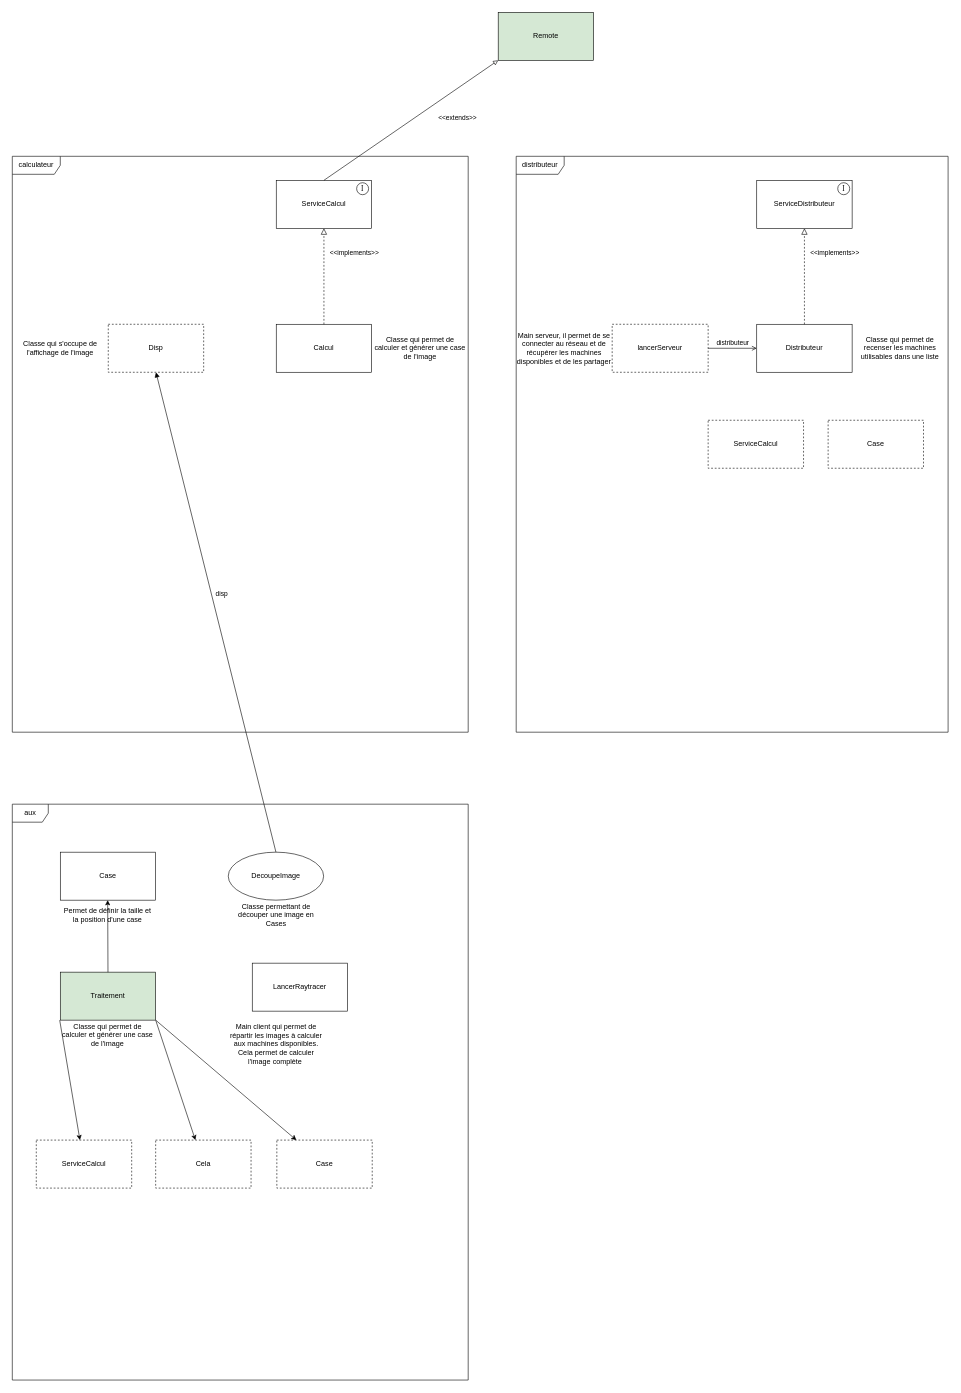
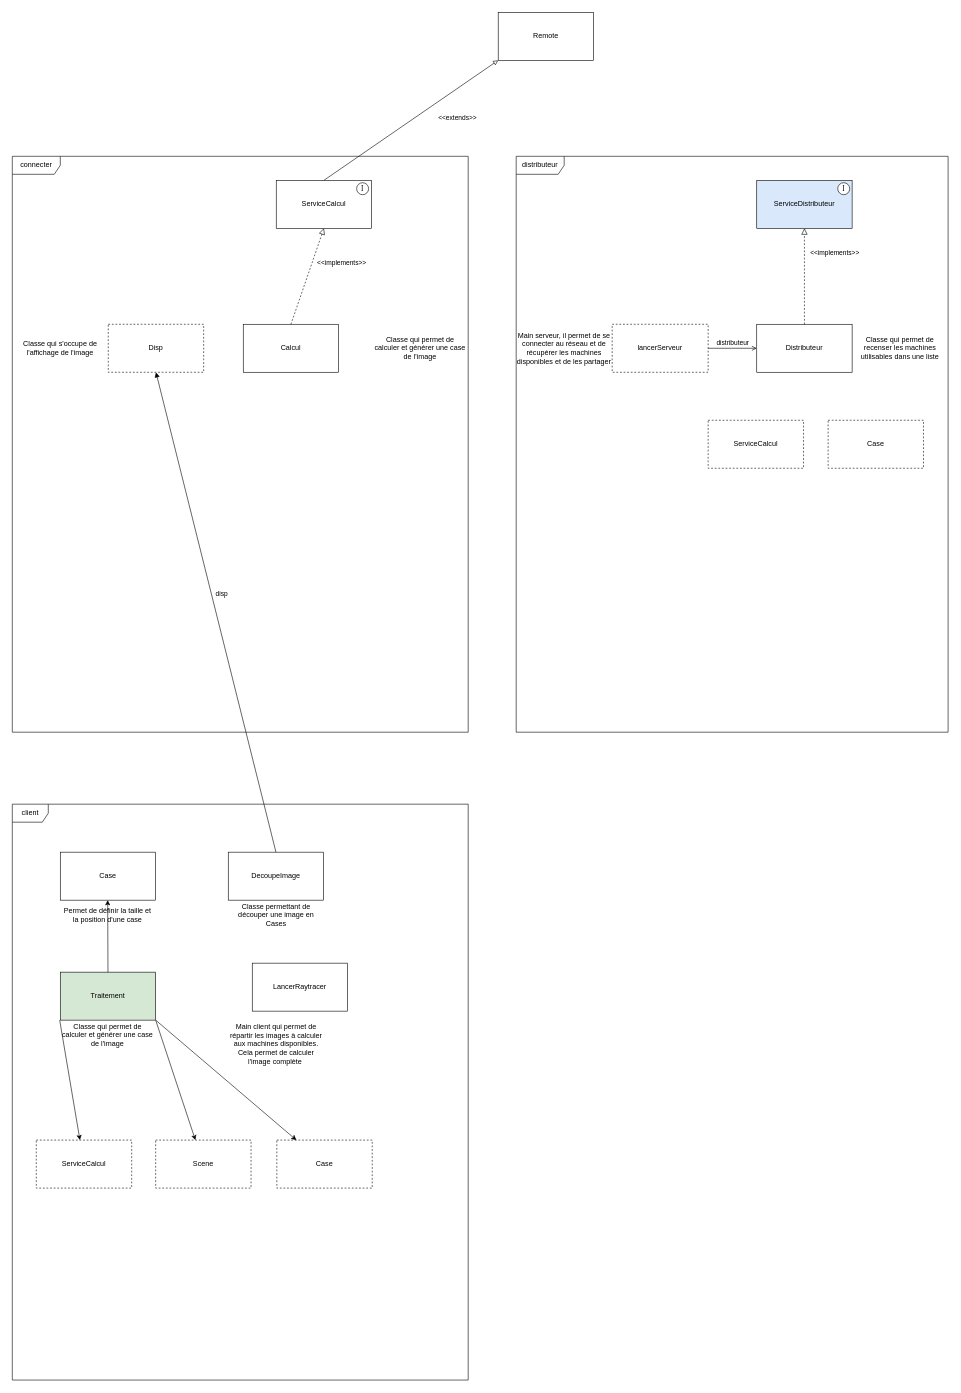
node "Remote": fillcolor #d5e8d4 -> #ffffff
node "calculateur": label "calculateur" -> "connecter"
node "ServiceDistributeur": fillcolor #ffffff -> #dae8fc
node "Calcul": moved (324, 348) -> (291, 348)
node "aux": label "aux" -> "client"
node "DecoupeImage": shape ellipse -> rectangle
node "Cela": label "Cela" -> "Scene"
